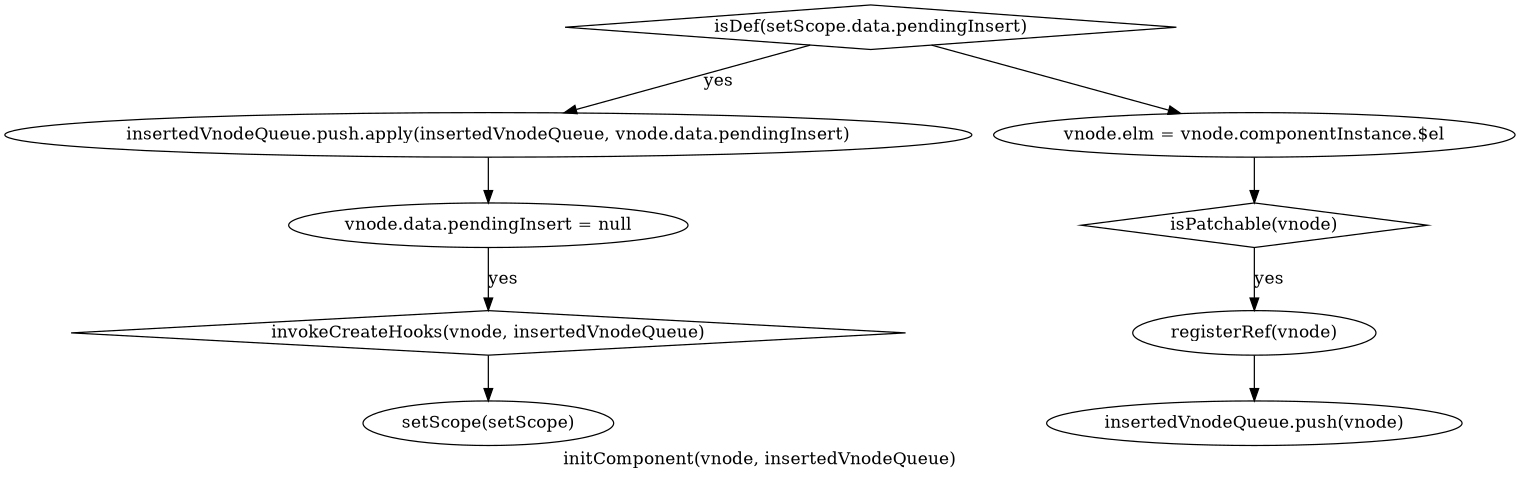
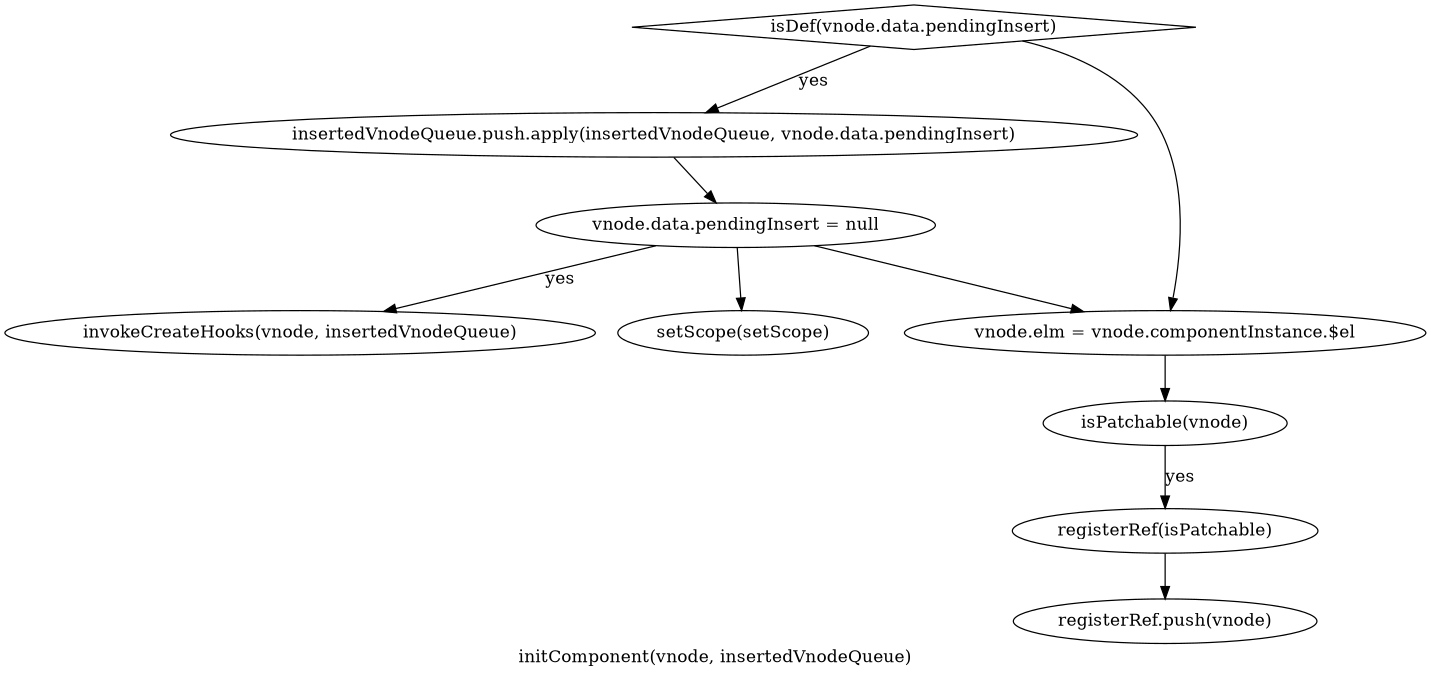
node "isDef(setScope.data.pendingInsert)": label "isDef(setScope.data.pendingInsert)" -> "isDef(vnode.data.pendingInsert)"
node "isPatchable(vnode)": shape diamond -> ellipse
edge "vnode.data.pendingInsert = null" -> "vnode.elm = vnode.componentInstance.$el": added
node "invokeCreateHooks(vnode, insertedVnodeQueue)": shape diamond -> ellipse
node "registerRef(vnode)": label "registerRef(vnode)" -> "registerRef(isPatchable)"
edge "invokeCreateHooks(vnode, insertedVnodeQueue)" -> "setScope(setScope)": now "vnode.data.pendingInsert = null" -> "setScope(setScope)"
node "insertedVnodeQueue.push(vnode)": label "insertedVnodeQueue.push(vnode)" -> "registerRef.push(vnode)"
